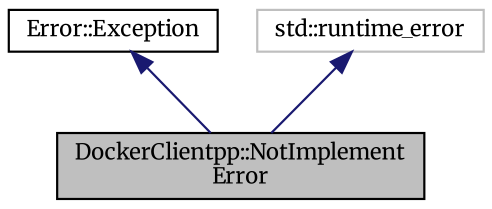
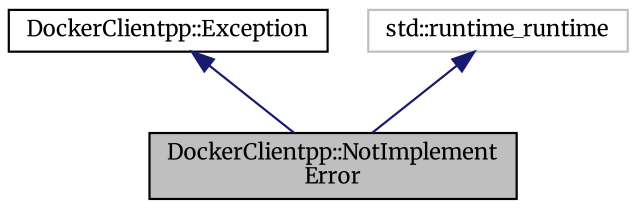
node "Error::Exception": label "Error::Exception" -> "DockerClientpp::Exception"
node "std::runtime_error": label "std::runtime_error" -> "std::runtime_runtime"
